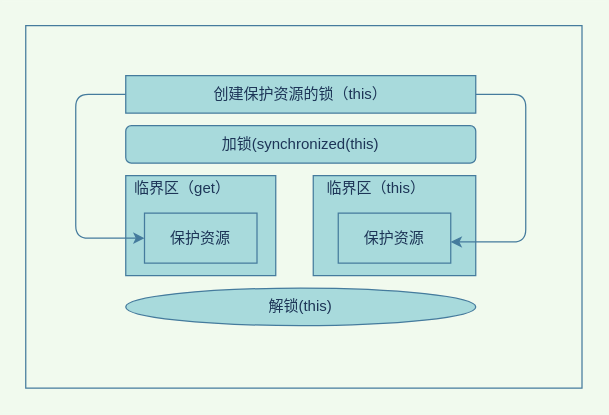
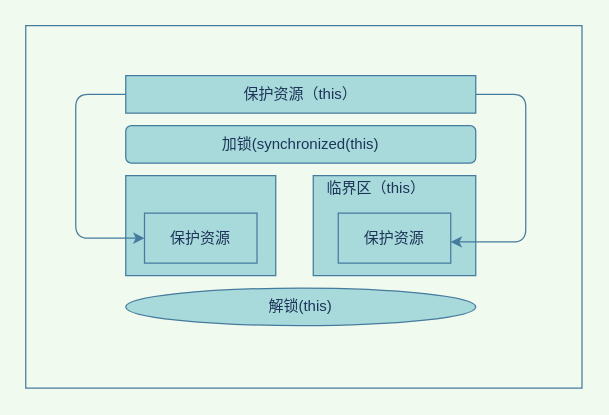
node "创建保护资源的锁（this）": label "创建保护资源的锁（this）" -> "保护资源（this）"
node "临界区（get）": removed
